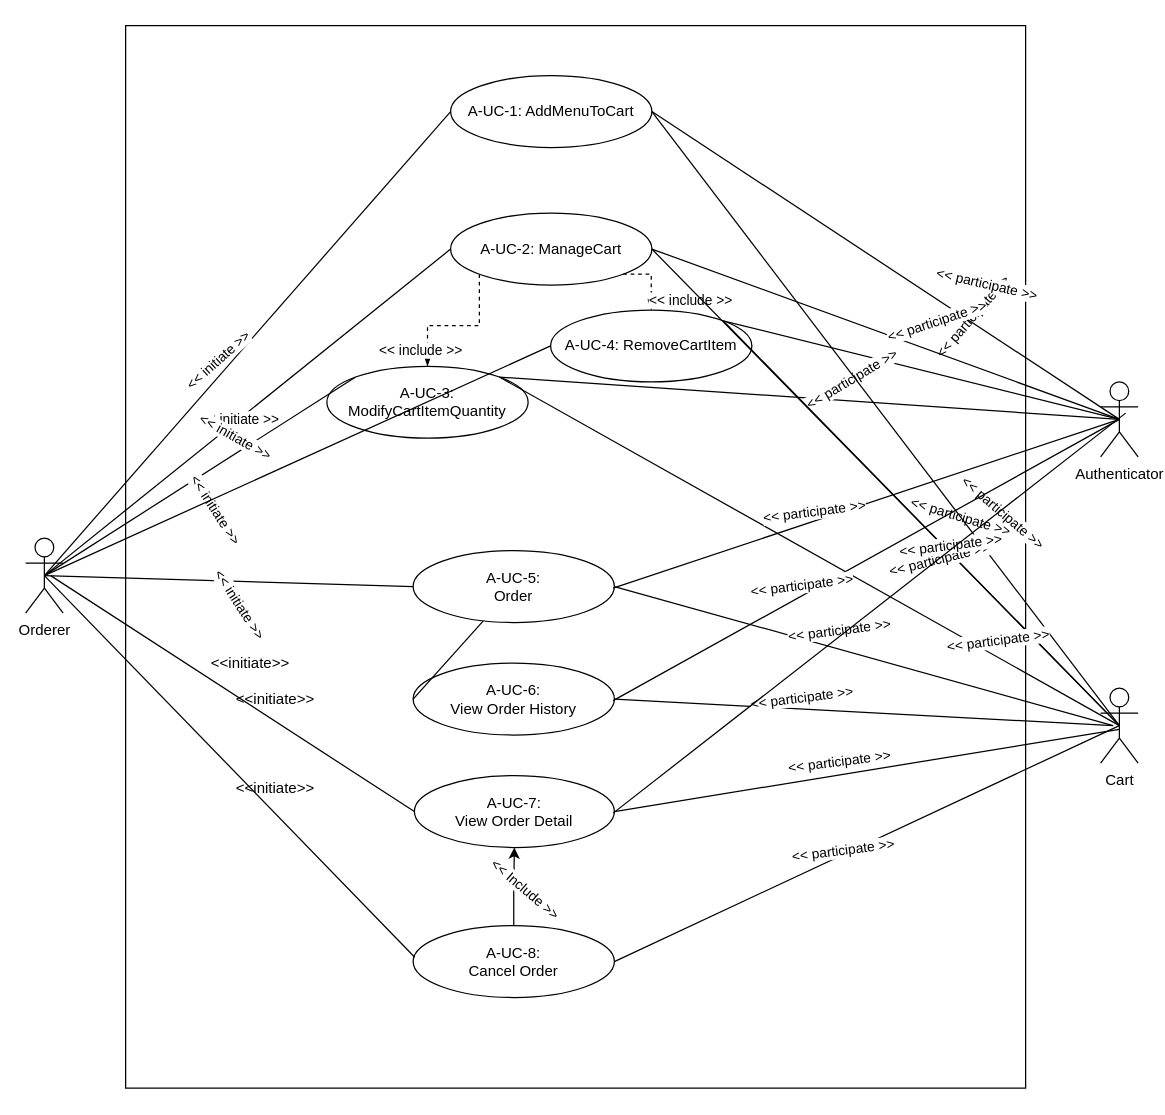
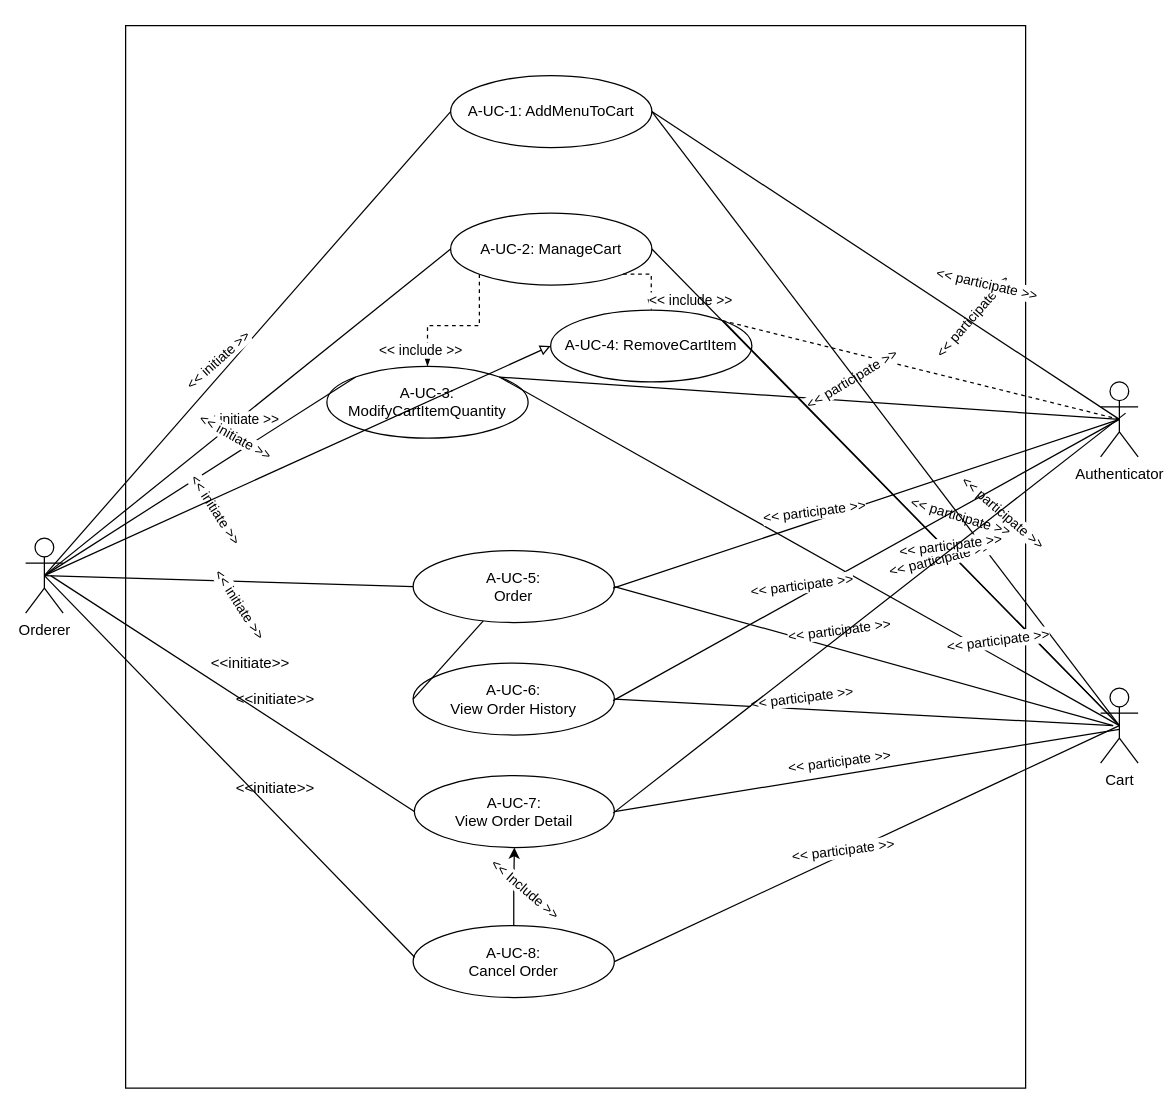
edge "A-UC-4: RemoveCartItem" -- "Orderer": arrowhead none -> block
edge "A-UC-2: ManageCart" -- "Authenticator": removed, label "<< participate >>"
edge "A-UC-4: RemoveCartItem" -- "Authenticator": style solid -> dashed
